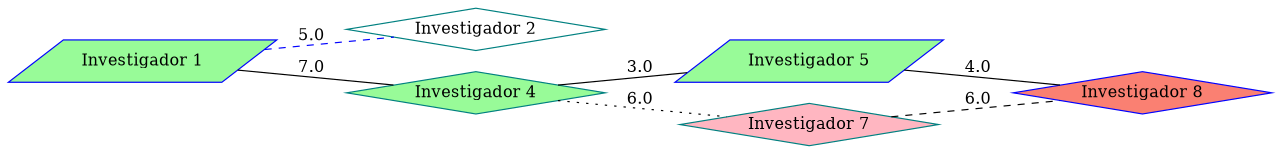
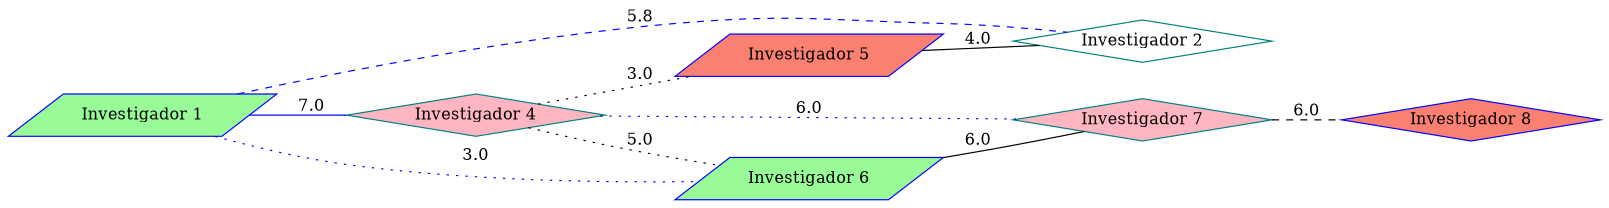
edge "Investigador 2" -- "Investigador 1": label "5.0" -> "5.8"
node "Investigador 5": fillcolor palegreen -> salmon
edge "Investigador 1" -- "Investigador 4": color black -> blue
edge "Investigador 5" -- "Investigador 8": now "Investigador 5" -- "Investigador 2"
edge "Investigador 5" -- "Investigador 4": style solid -> dotted
node "Investigador 4": fillcolor palegreen -> lightpink
edge "Investigador 4" -- "Investigador 7": color black -> blue
node "Investigador 6": added
